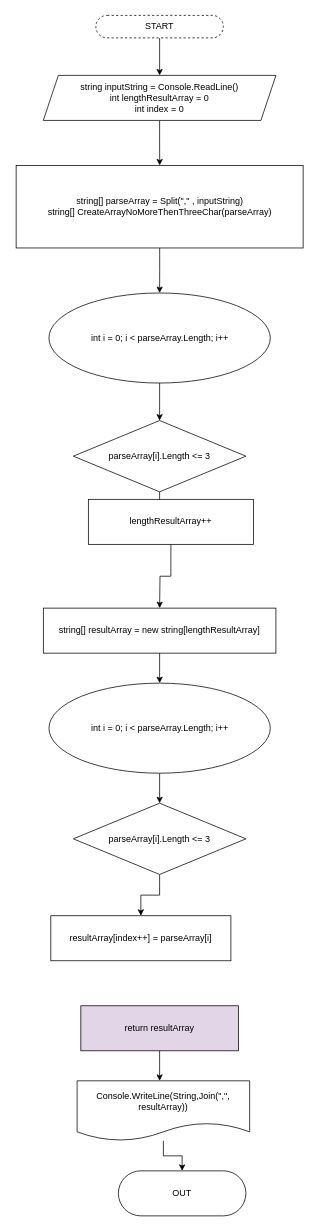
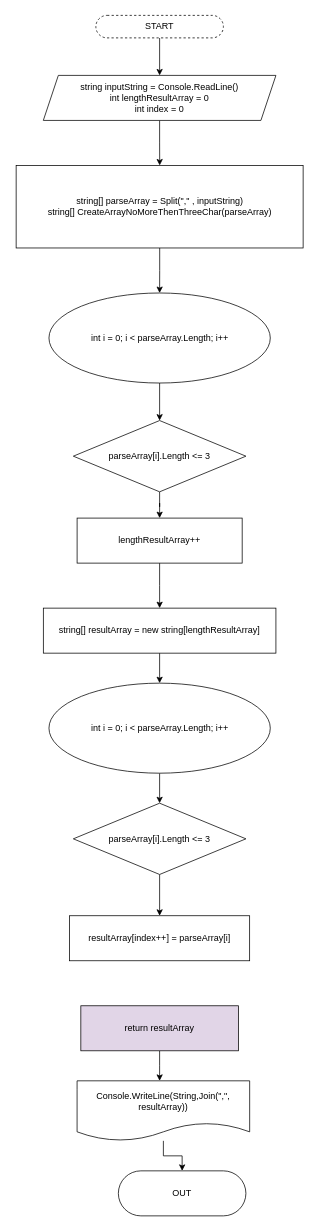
node "lengthResultArray++": moved (171, 522) -> (159, 540)
node "resultArray[index++] = parseArray[i]": moved (141, 938) -> (159, 938)
